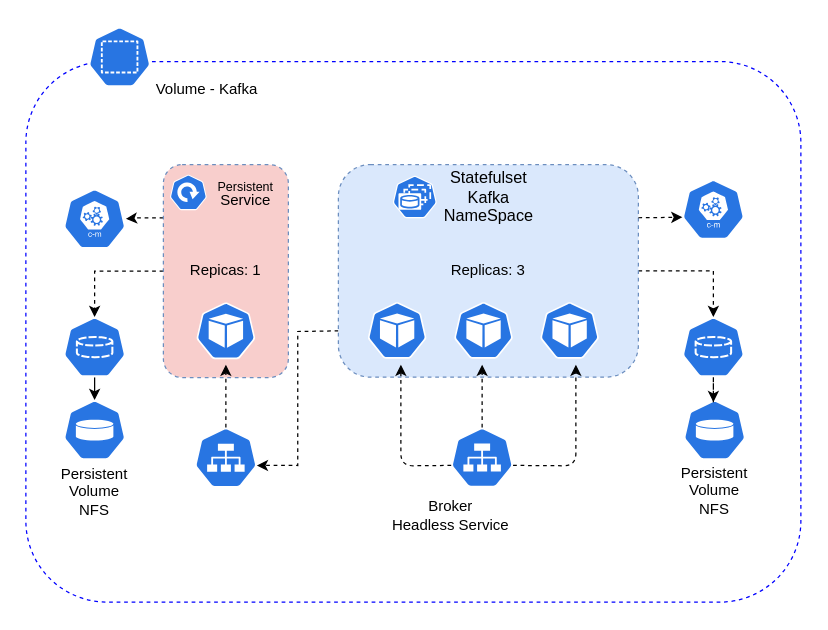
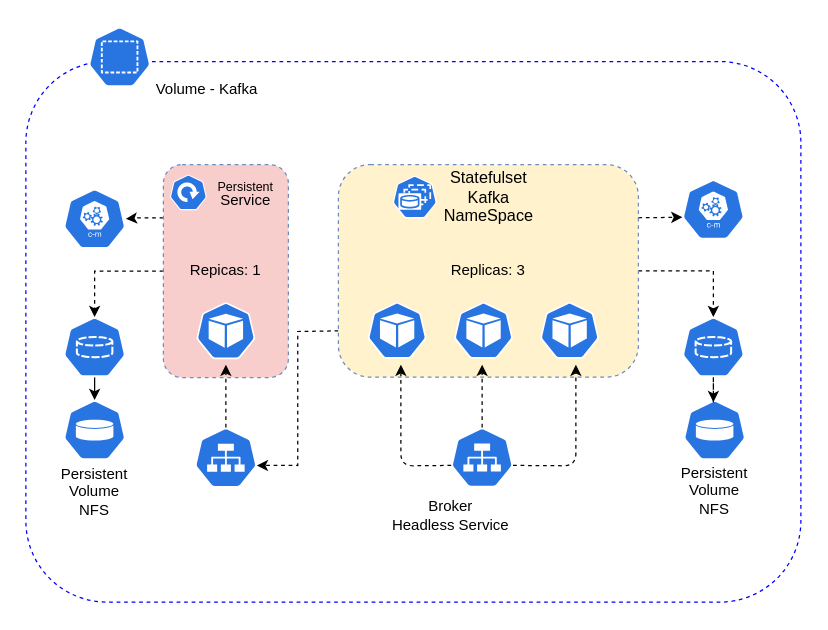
node "Replicas: 3": fillcolor #dae8fc -> #fff2cc
